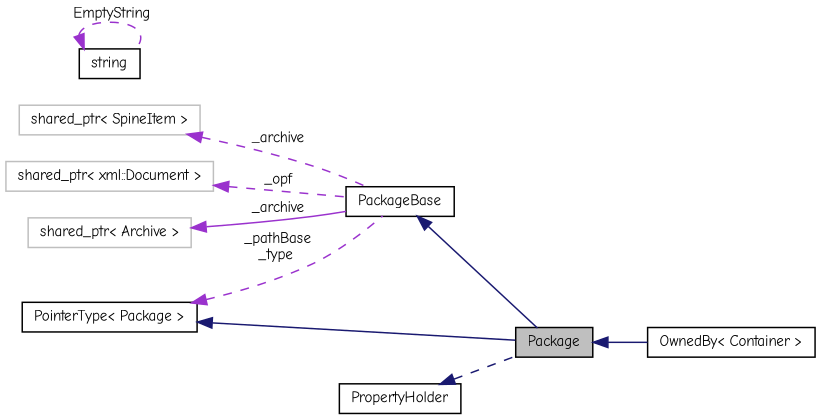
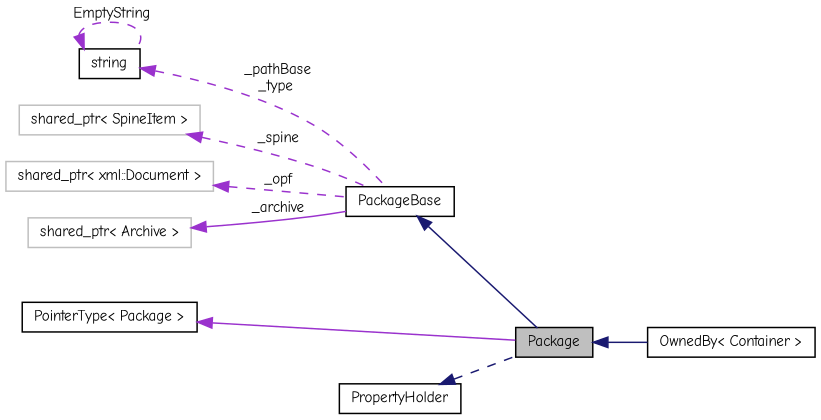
edge "PackageBase" -> "shared_ptr< SpineItem >": label " _archive" -> " _spine"
edge "PackageBase" -> "PointerType< Package >": now "PackageBase" -> "string"
edge "Package" -> "PointerType< Package >": color midnightblue -> darkorchid3
